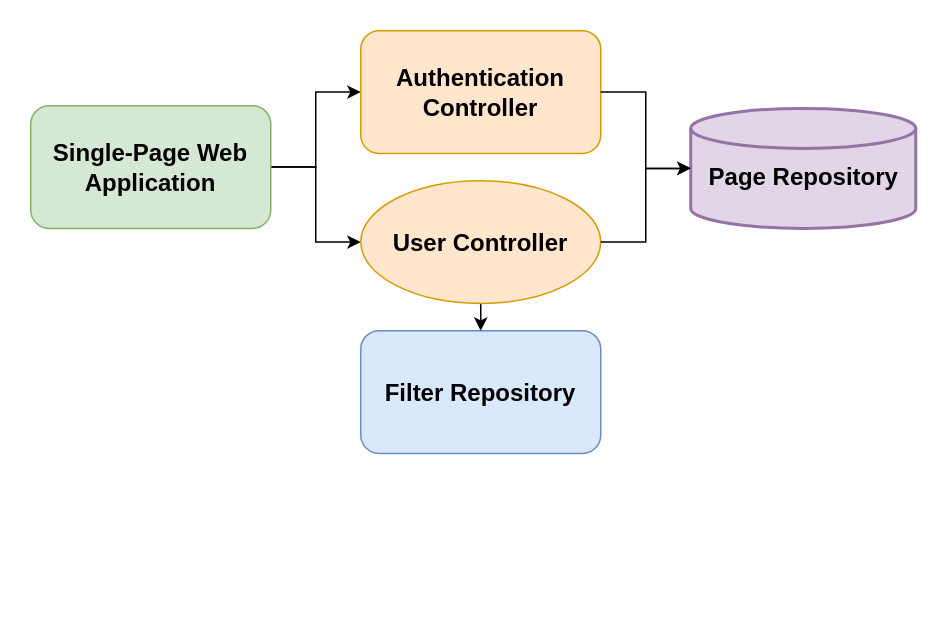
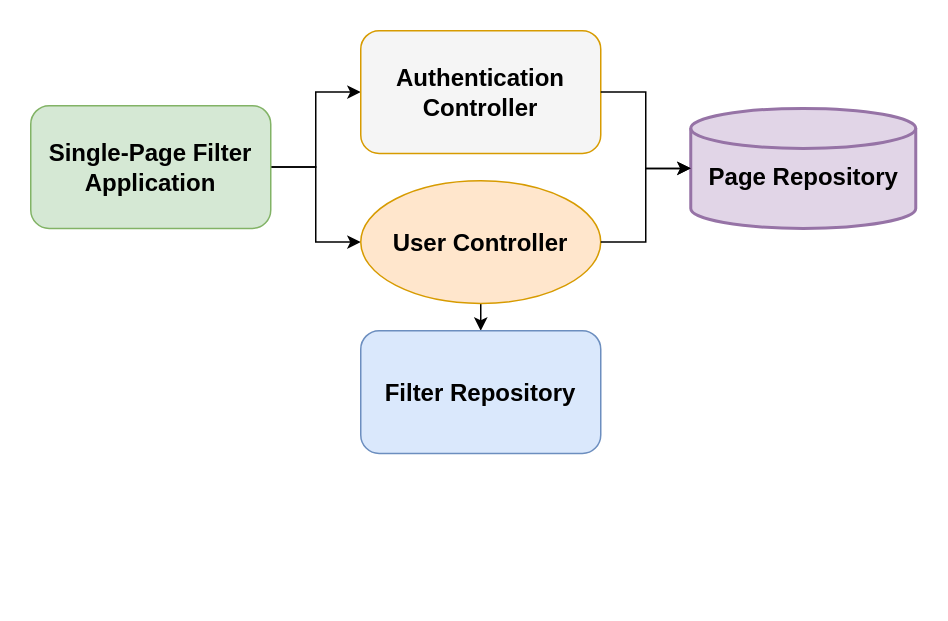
node "Authentication Controller": fillcolor #ffe6cc -> #f5f5f5
node "Single-Page Web Application": label "Single-Page Web Application" -> "Single-Page Filter Application"
